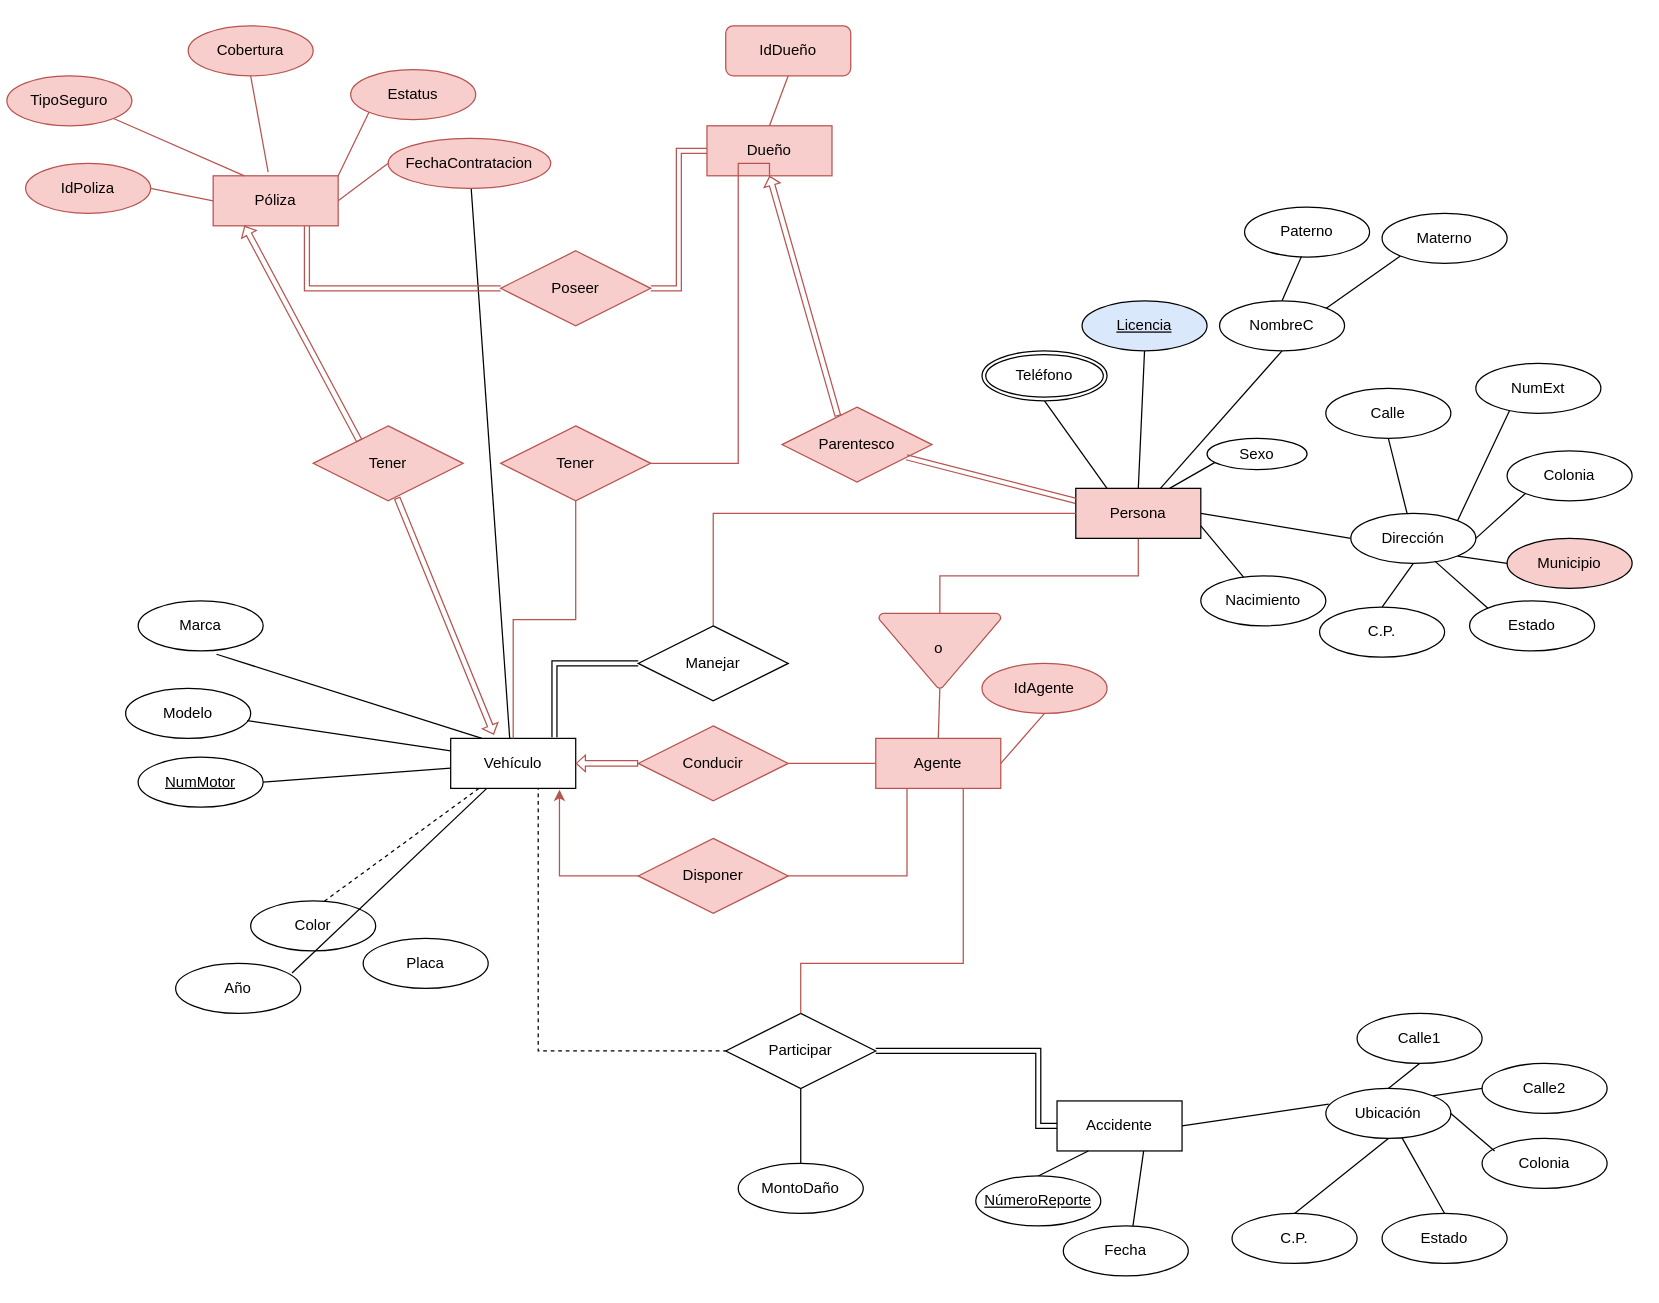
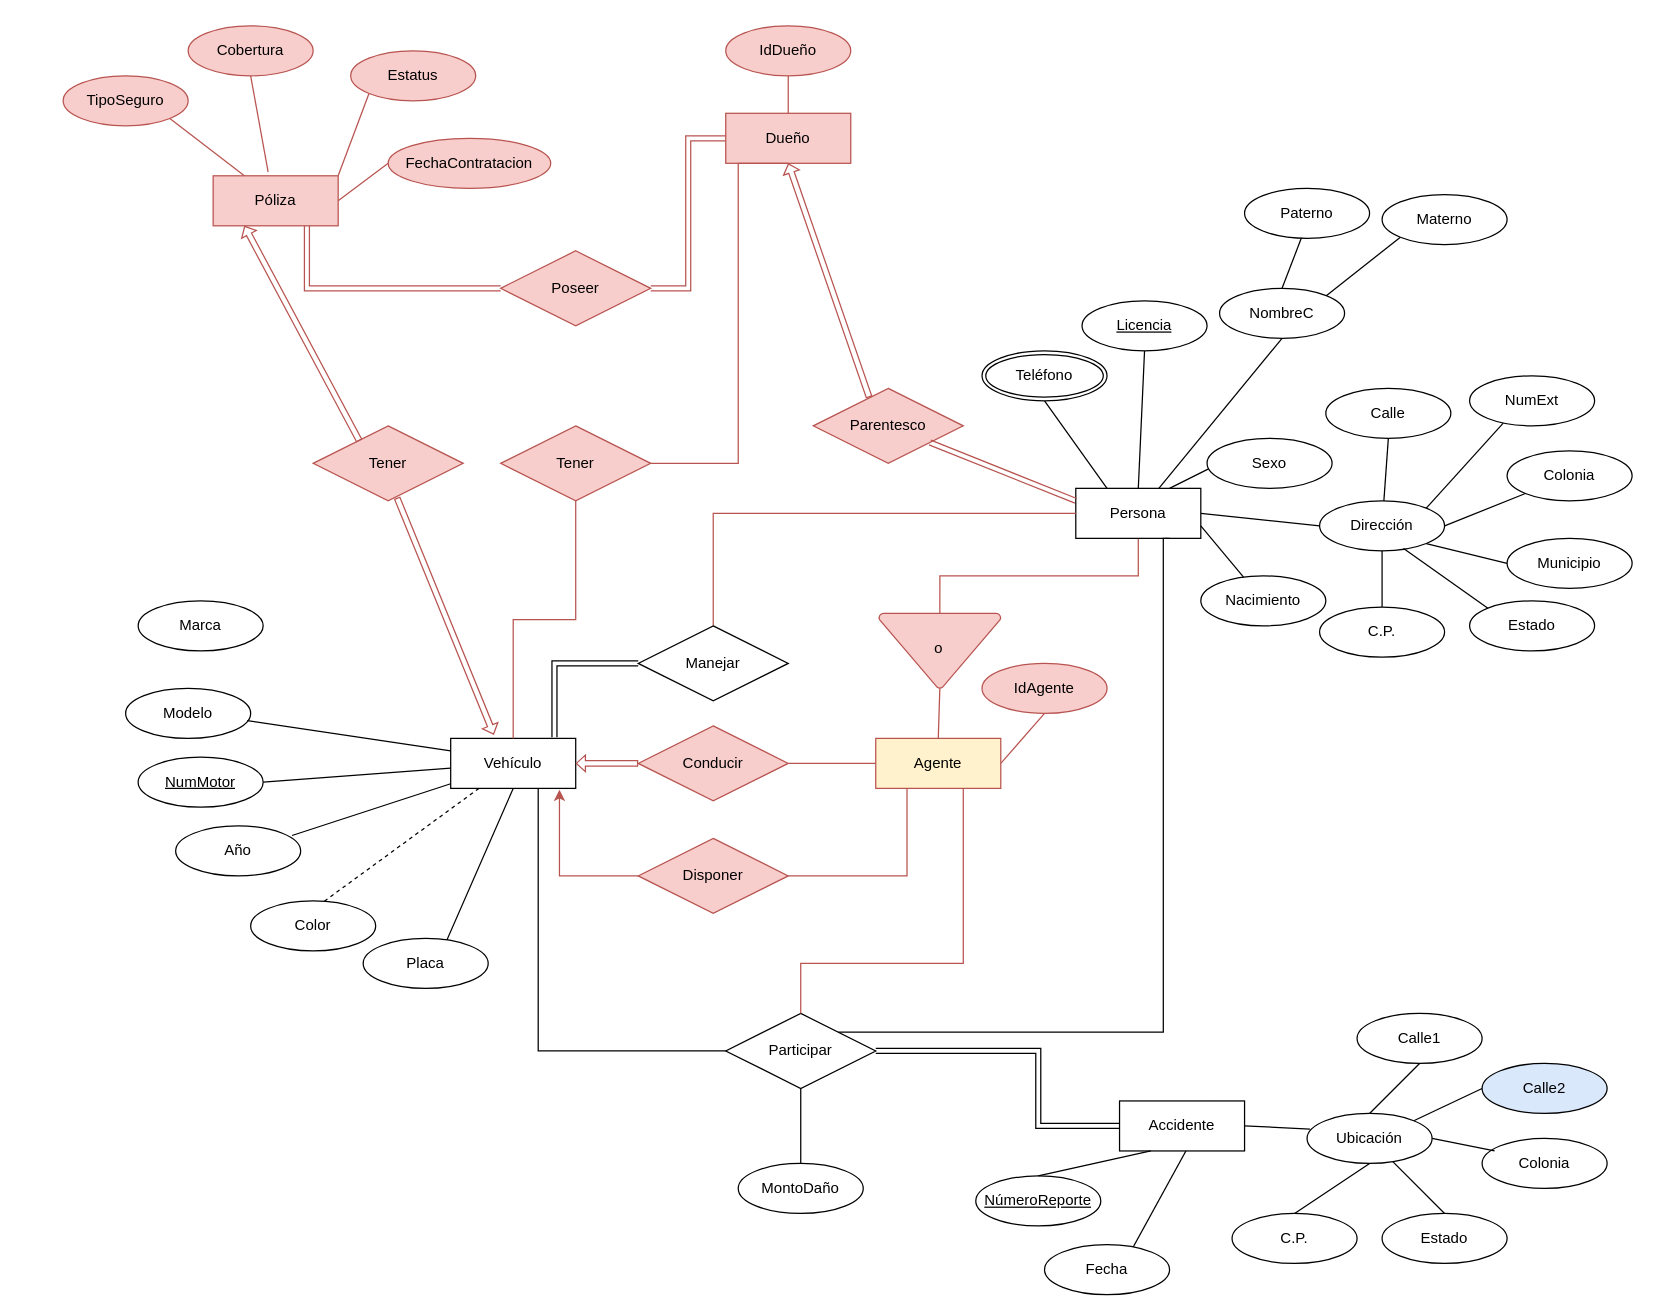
node "IdDueño": shape rounded rectangle -> ellipse
node "Estatus": moved (413, 94) -> (413, 76)
node "TipoSeguro": moved (69, 101) -> (126, 101)
node "Dueño": moved (769, 151) -> (788, 138)
node "IdPoliza": removed
edge "IdPoliza" -- "Póliza": removed
node "Paterno": moved (1307, 232) -> (1307, 213)
node "Materno": moved (1444, 238) -> (1444, 219)
node "Licencia": fillcolor #dae8fc -> #ffffff
node "NombreC": moved (1282, 326) -> (1282, 313)
node "NumExt": moved (1538, 388) -> (1532, 401)
node "Parentesco": moved (857, 444) -> (888, 426)
node "Sexo": size 100x31 -> 125x50
node "Persona": fillcolor #f8cecc -> #ffffff
edge "FechaContratacion" -- "Vehículo": now "Placa" -- "Vehículo"
node "Dirección": moved (1413, 538) -> (1382, 526)
node "Municipio": fillcolor #f8cecc -> #ffffff
edge "Marca" -- "Vehículo": removed
node "Agente": fillcolor #f8cecc -> #fff2cc
edge "Persona" -- "Participar": added
node "Año": moved (238, 988) -> (238, 851)
edge "Vehículo" -- "Participar": style dashed -> solid
node "Calle2": fillcolor #ffffff -> #dae8fc
node "Ubicación": moved (1388, 1113) -> (1369, 1138)
node "Accidente": moved (1119, 1126) -> (1182, 1126)
node "Fecha": moved (1126, 1251) -> (1107, 1269)
